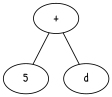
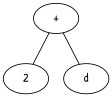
node "5": label "5" -> "2"
